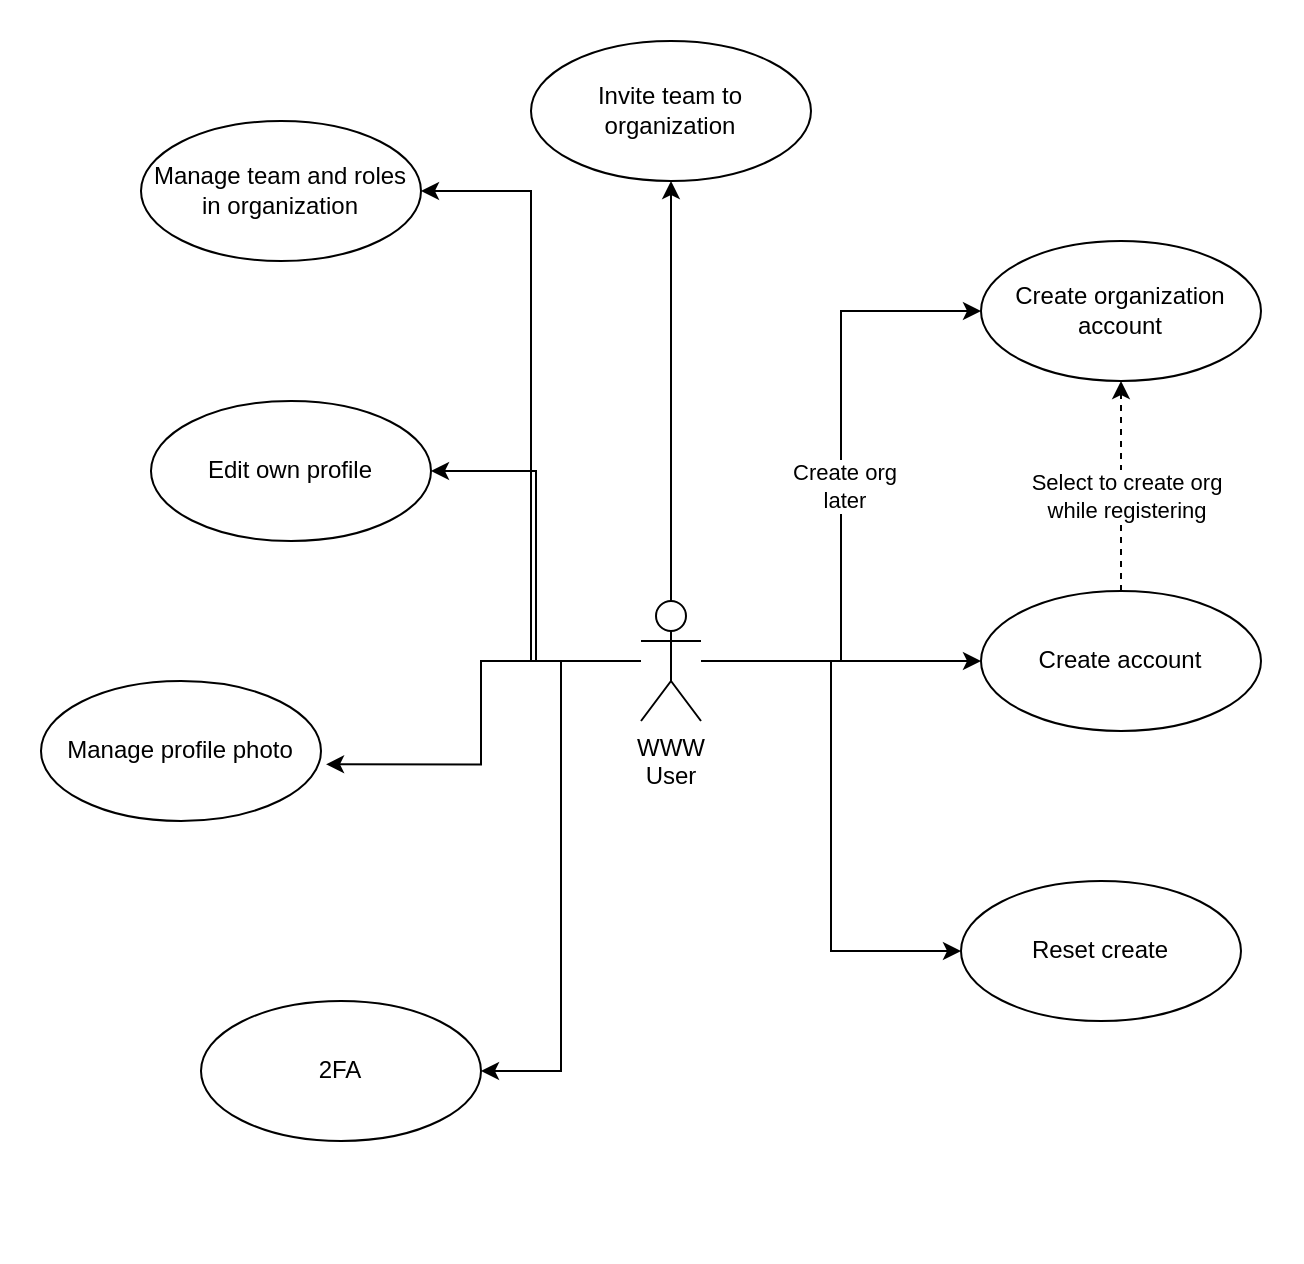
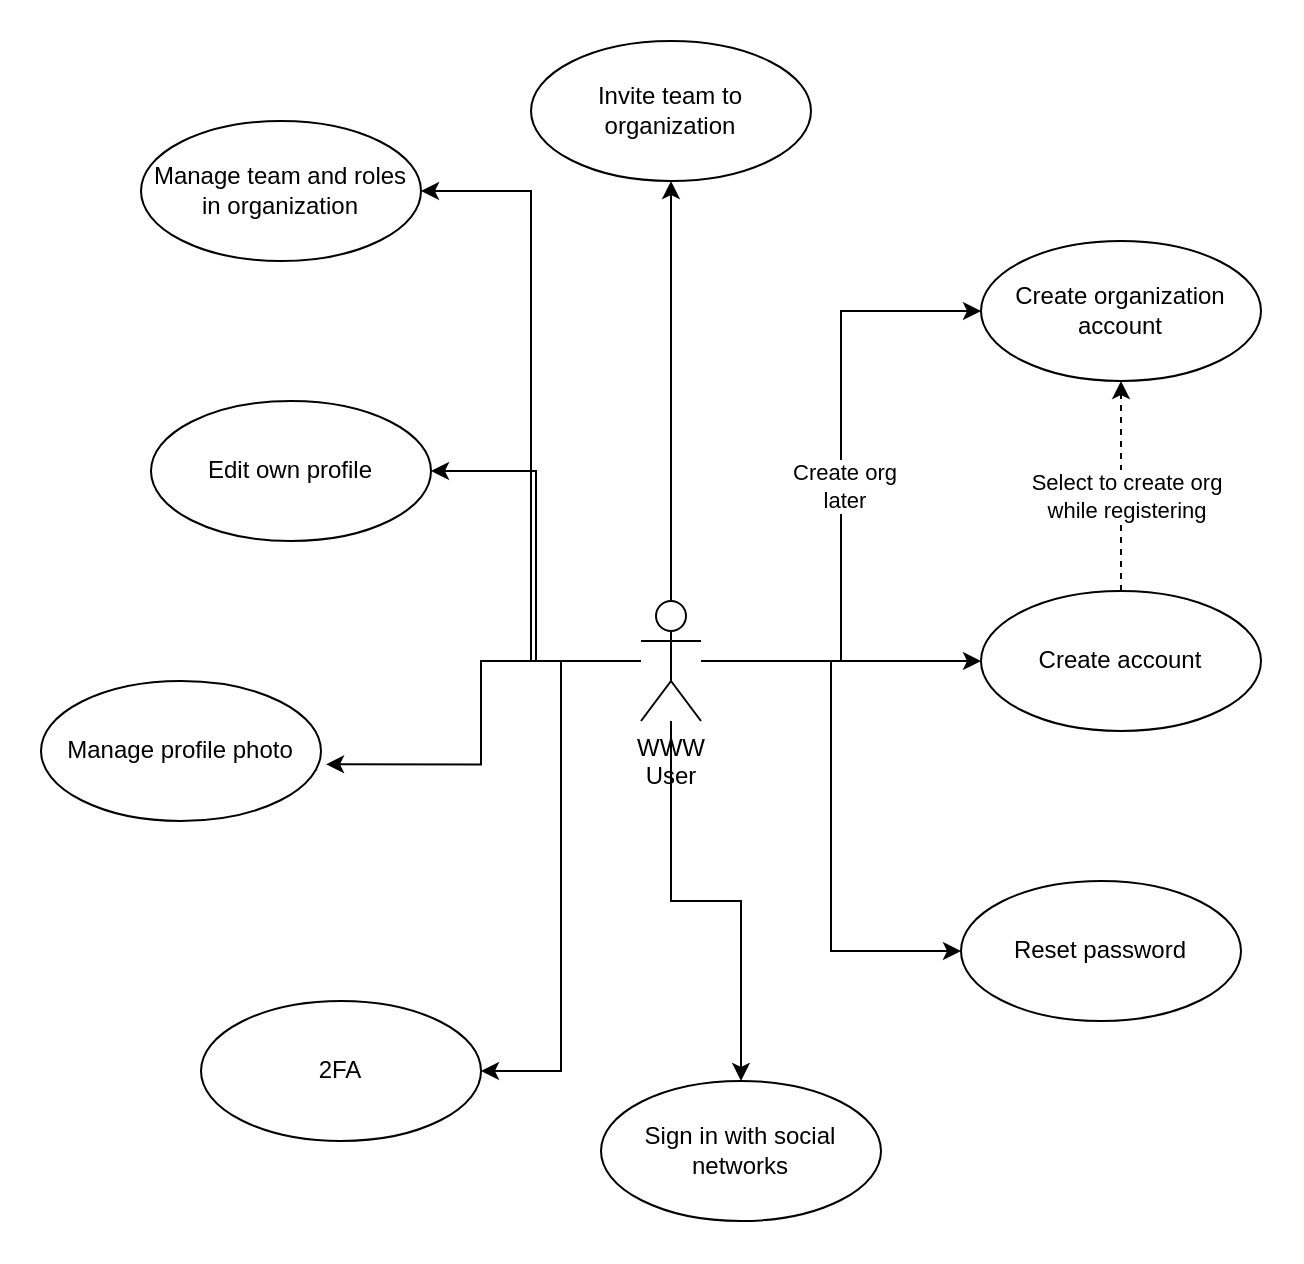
edge "WWW User" -> "Sign in with social networks": added
node "Reset create": label "Reset create" -> "Reset password"
node "Sign in with social networks": added
